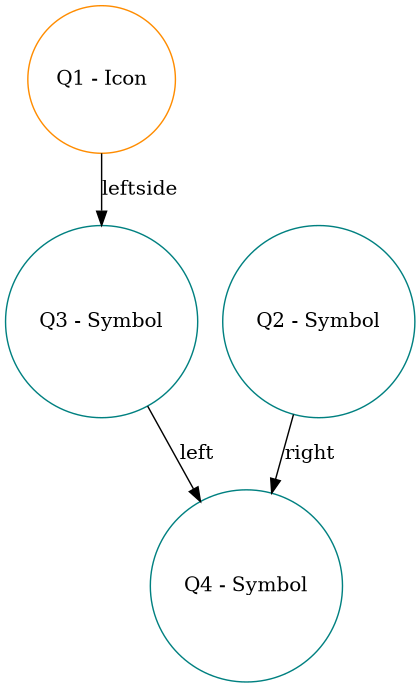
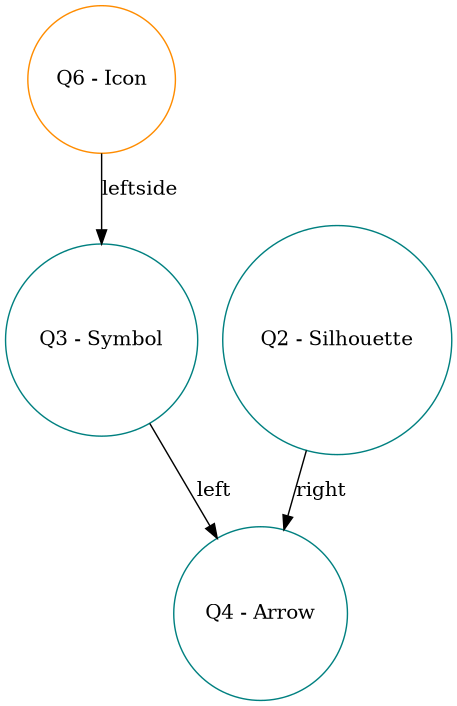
node "Q1 - Icon": label "Q1 - Icon" -> "Q6 - Icon"
node "Q2 - Symbol": label "Q2 - Symbol" -> "Q2 - Silhouette"
node "Q4 - Symbol": label "Q4 - Symbol" -> "Q4 - Arrow"
